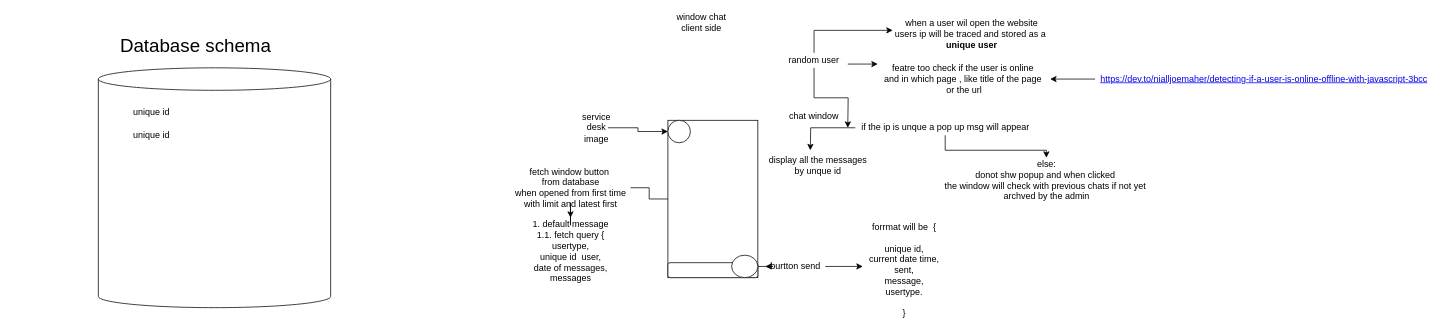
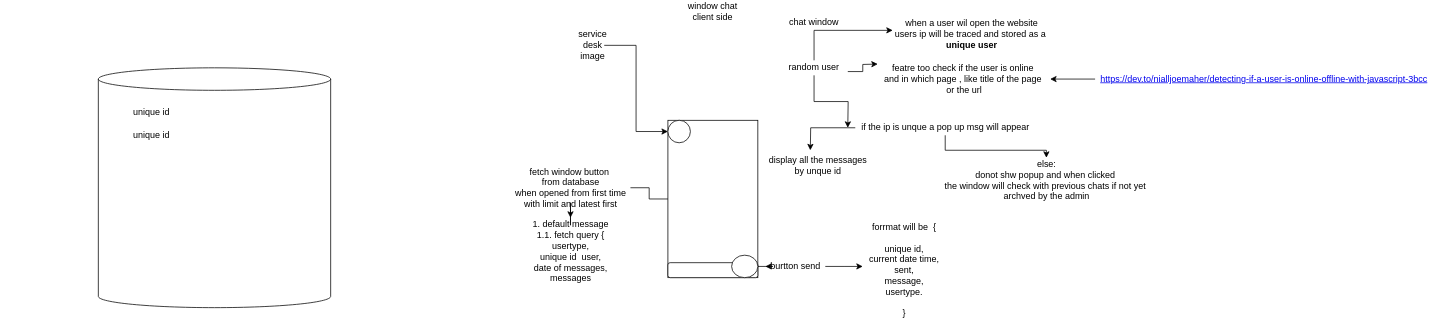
node "window chat client side": moved (702, 23) -> (713, 12)
node "Database schema": removed
node "random user": moved (814, 60) -> (814, 68)
node "chat window": moved (814, 117) -> (814, 23)
node "service desk image": moved (597, 128) -> (593, 45)
